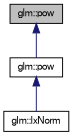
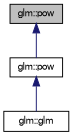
node "glm::lxNorm": label "glm::lxNorm" -> "glm::glm"
